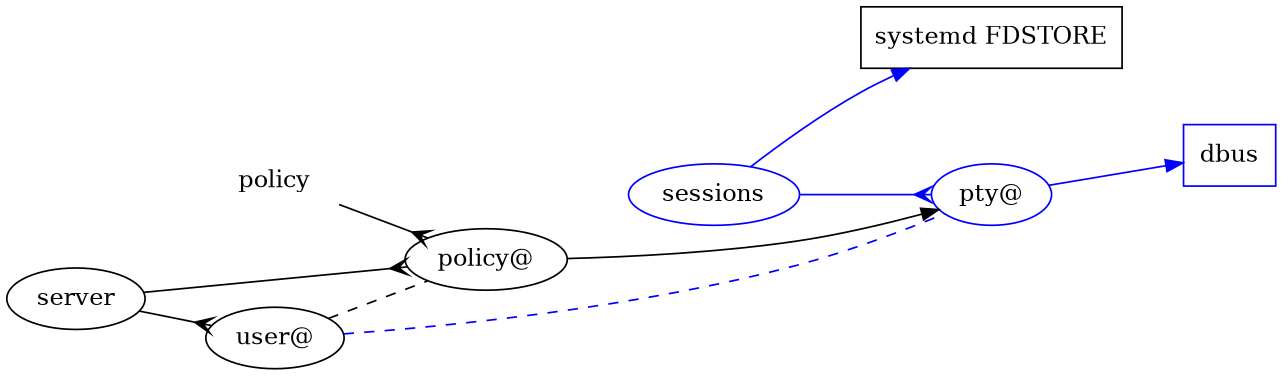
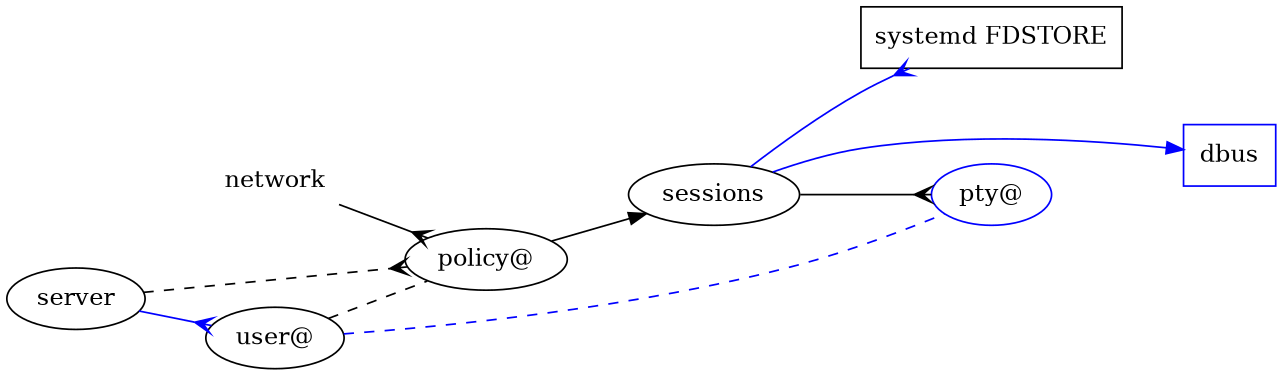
edge "sessions" -> "systemd FDSTORE": arrowhead normal -> crow
edge "pty@" -> "dbus": now "sessions" -> "dbus"
node "policy": label "policy" -> "network"
node "sessions": color blue -> black
edge "sessions" -> "pty@": color blue -> black
edge "policy@" -> "pty@": now "policy@" -> "sessions"
edge "server" -> "policy@": style solid -> dashed
edge "server" -> "user@": color black -> blue
